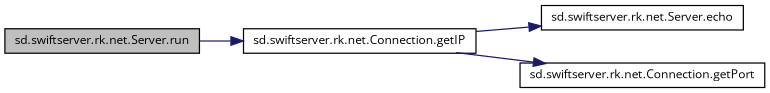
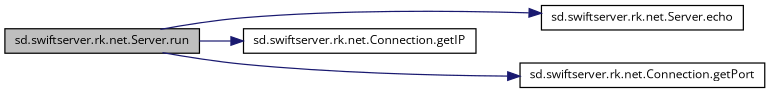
edge "sd.swiftserver.rk.net.Connection.getIP" -> "sd.swiftserver.rk.net.Server.echo": now "sd.swiftserver.rk.net.Server.run" -> "sd.swiftserver.rk.net.Server.echo"
edge "sd.swiftserver.rk.net.Connection.getIP" -> "sd.swiftserver.rk.net.Connection.getPort": now "sd.swiftserver.rk.net.Server.run" -> "sd.swiftserver.rk.net.Connection.getPort"
